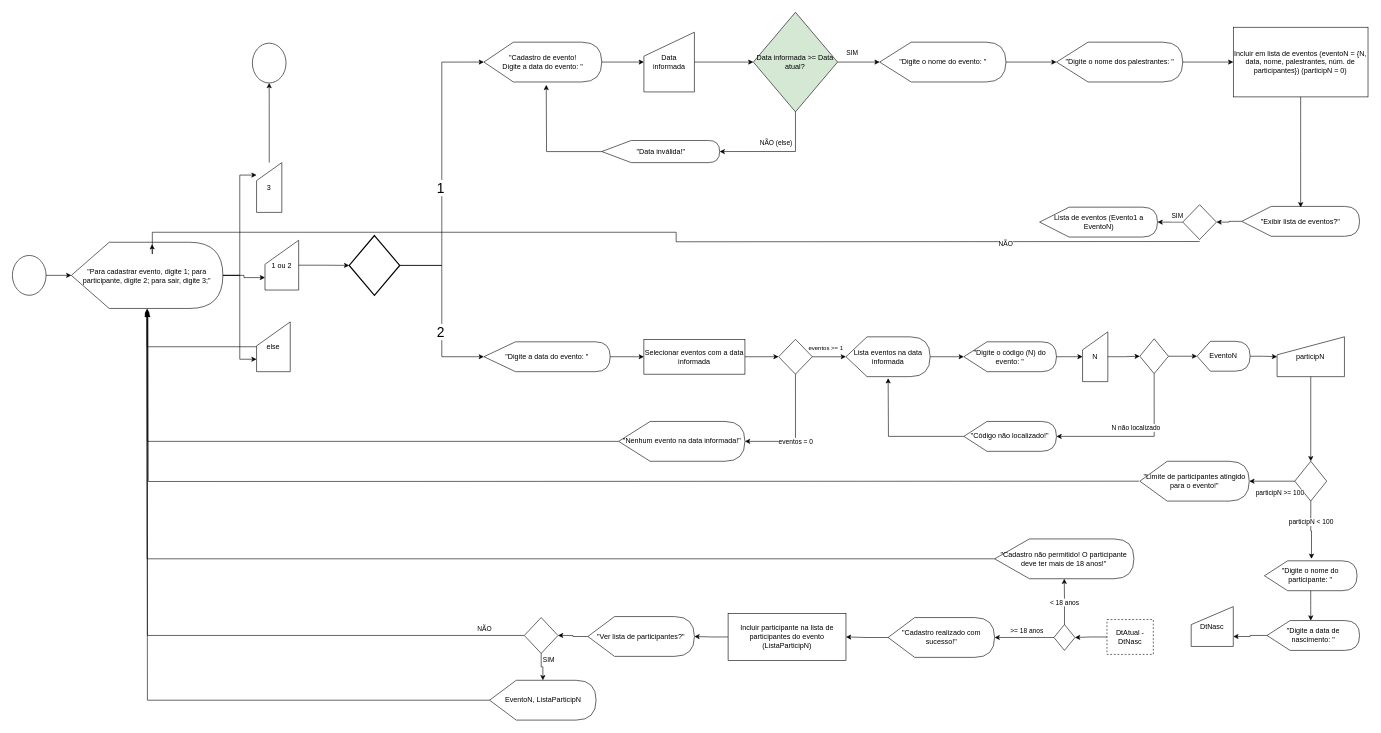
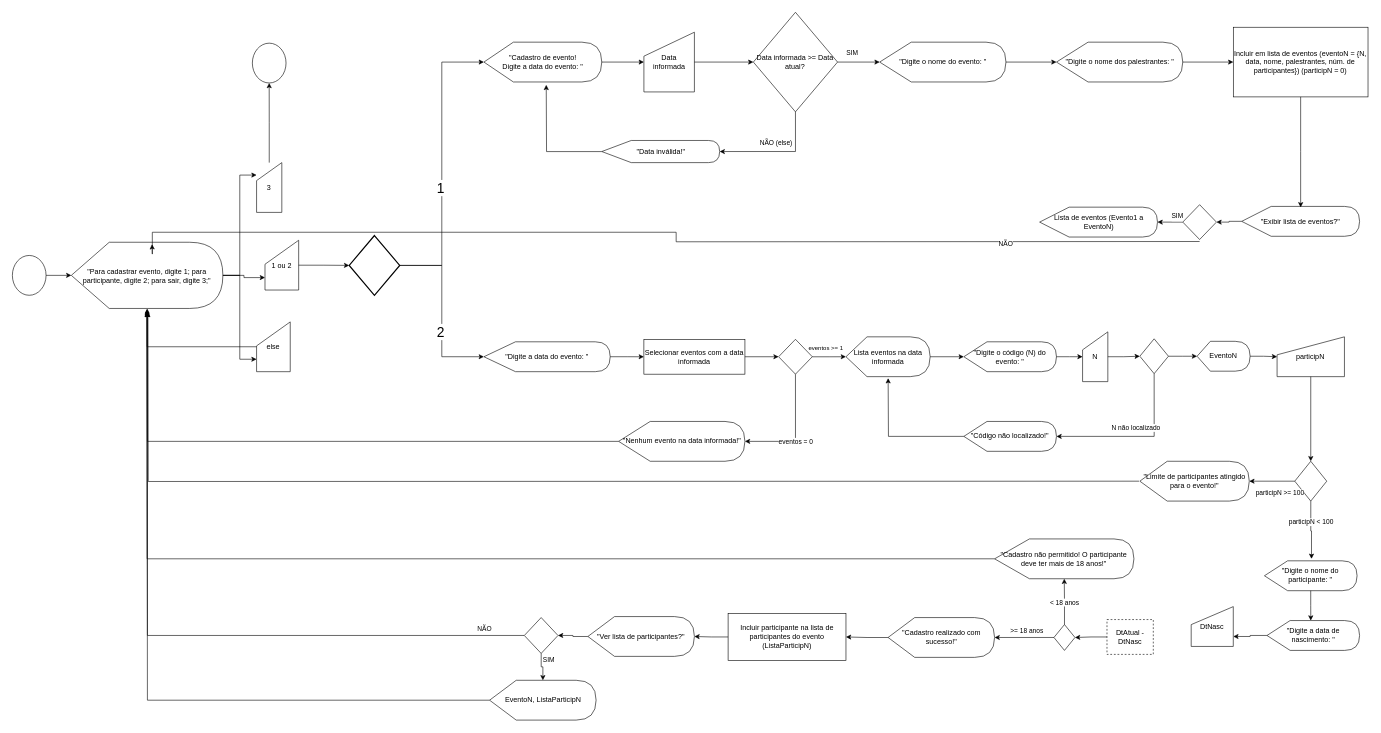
node "Data informada >= Data atual?": fillcolor #d5e8d4 -> #ffffff
